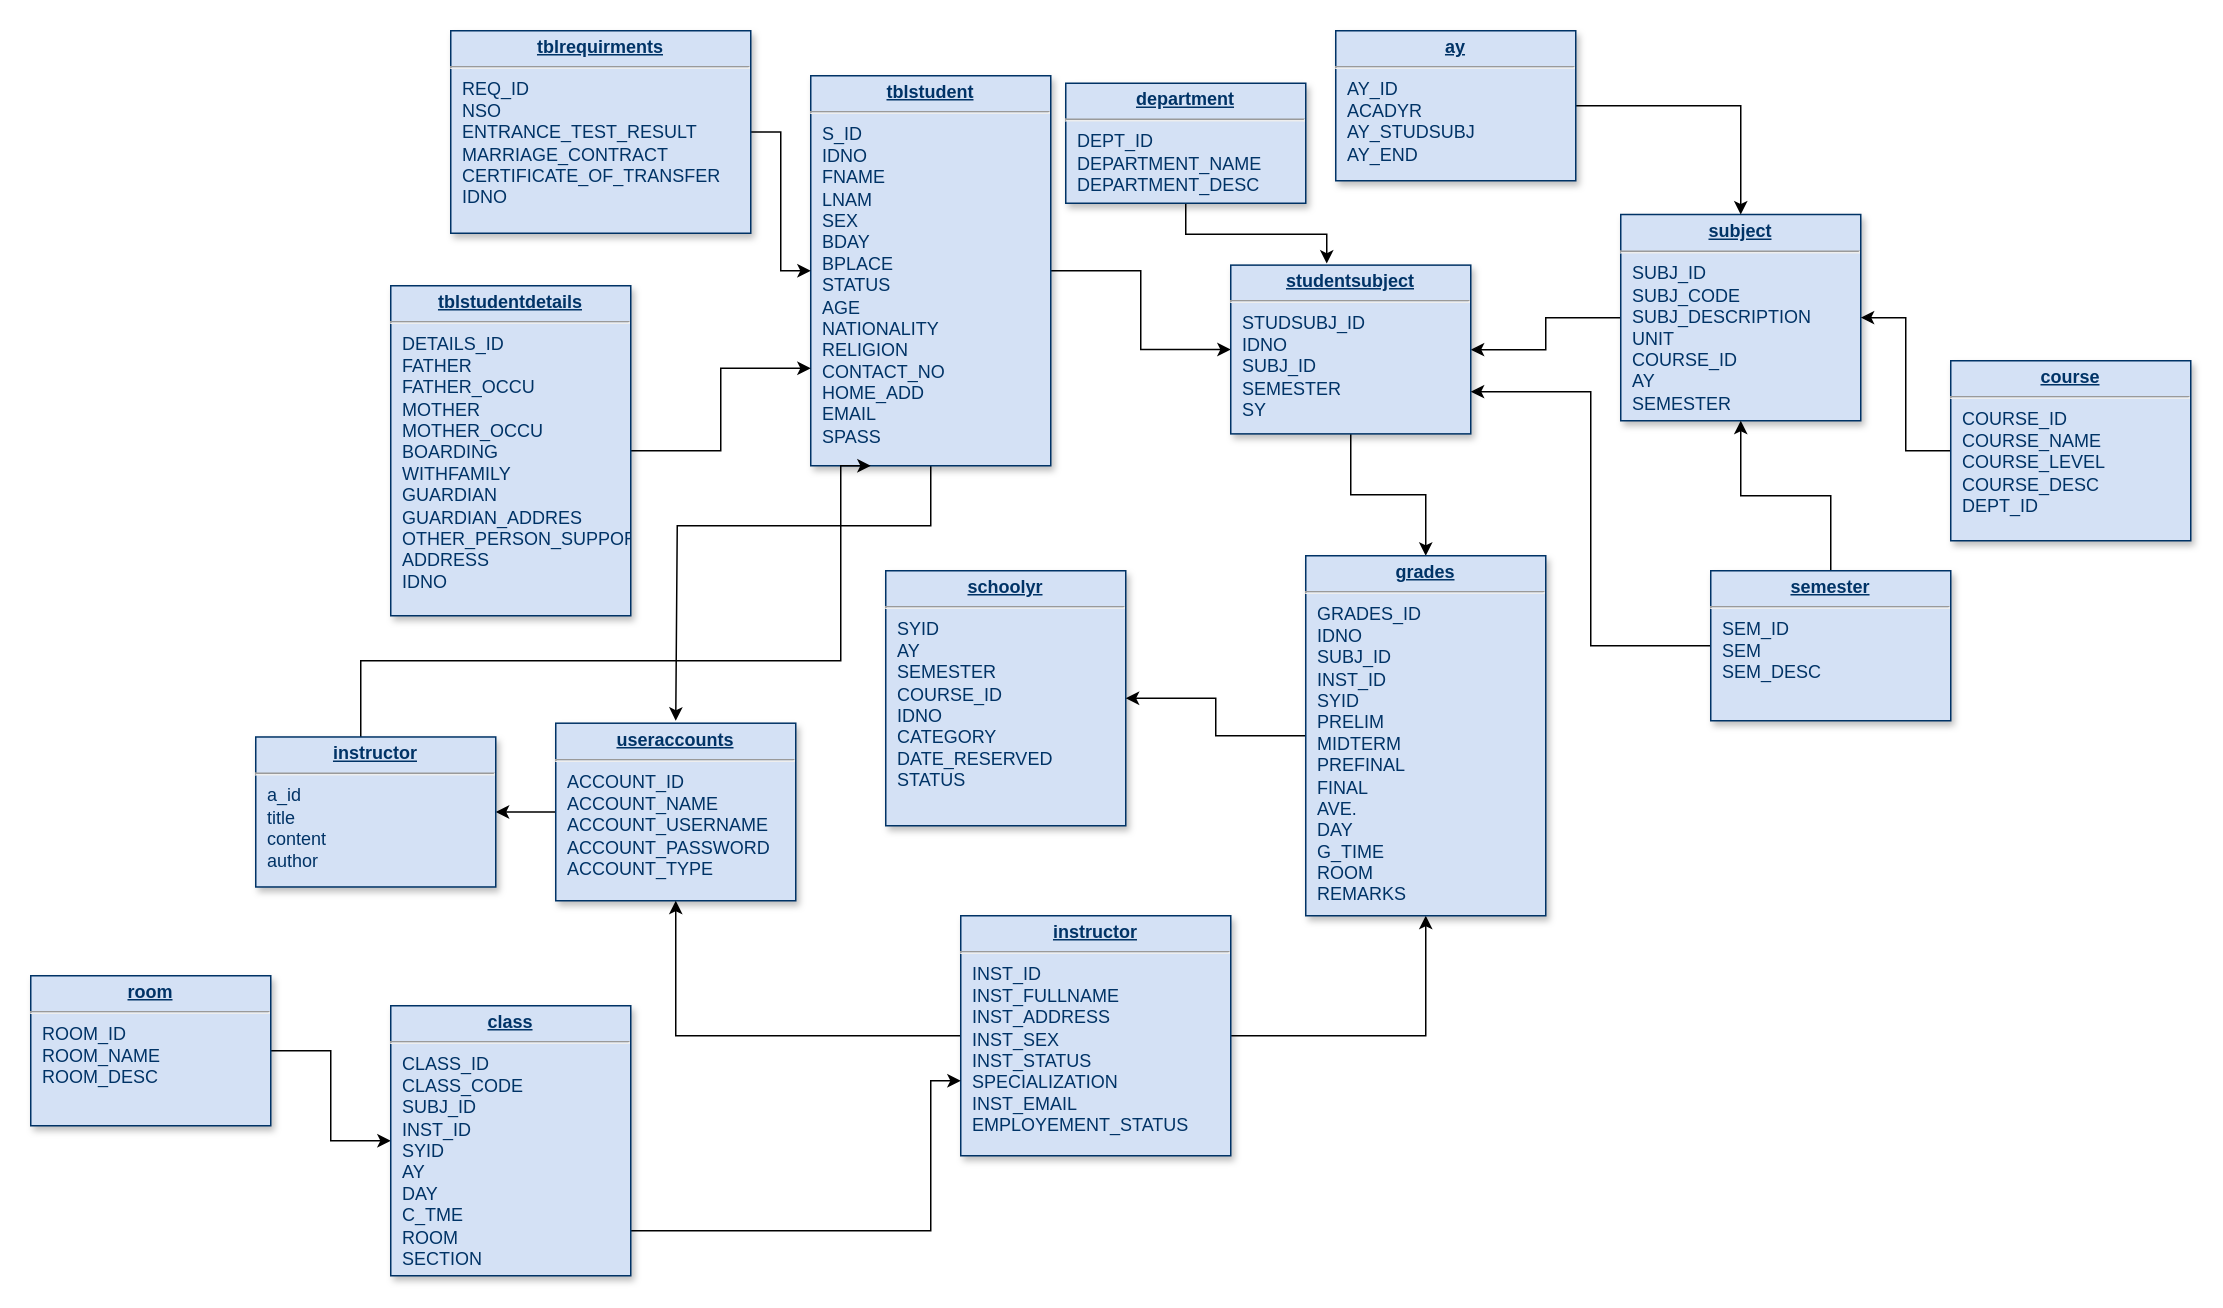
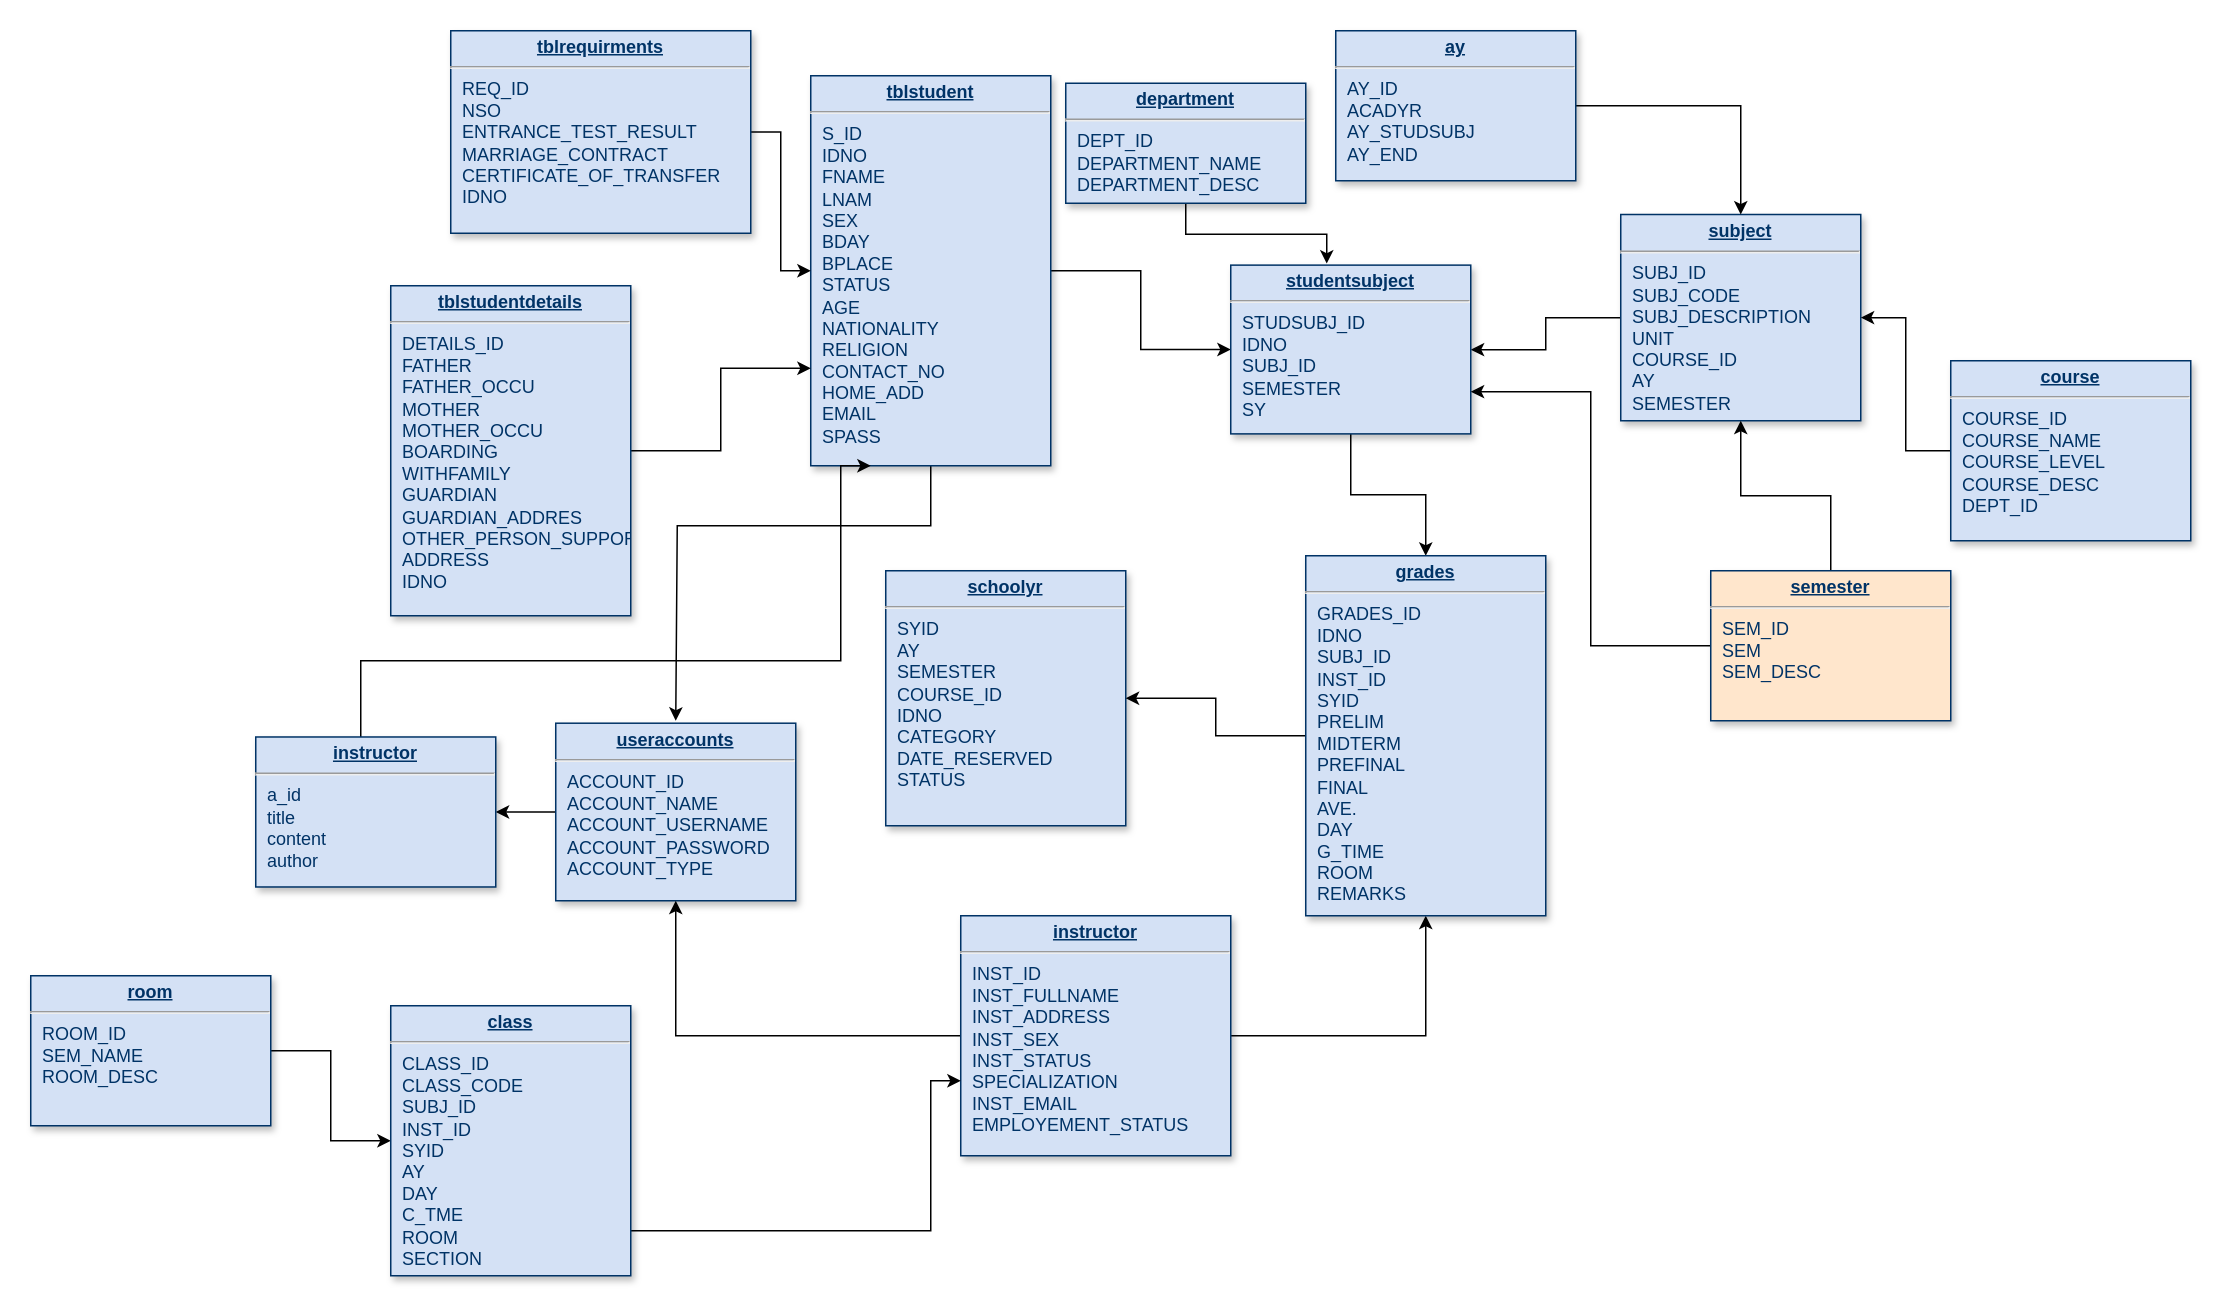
node "semester SEM_ID SEM SEM_DESC": fillcolor #d4e1f5 -> #ffe6cc
node "room ROOM_ID ROOM_NAME ROOM_DESC": label "room ROOM_ID ROOM_NAME ROOM_DESC" -> "room ROOM_ID SEM_NAME ROOM_DESC"
